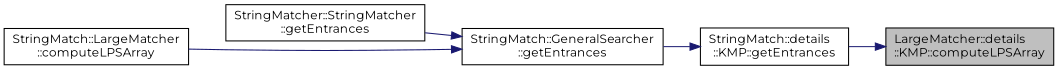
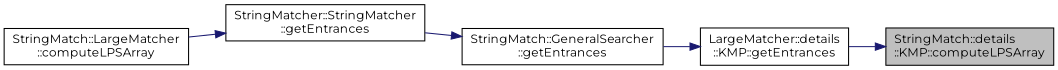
node "StringMatch::details ::KMP::getEntrances": label "StringMatch::details ::KMP::getEntrances" -> "LargeMatcher::details ::KMP::getEntrances"
node "LargeMatcher::details ::KMP::computeLPSArray": label "LargeMatcher::details ::KMP::computeLPSArray" -> "StringMatch::details ::KMP::computeLPSArray"
edge "StringMatch::LargeMatcher ::computeLPSArray" -> "StringMatch::GeneralSearcher ::getEntrances": now "StringMatch::LargeMatcher ::computeLPSArray" -> "StringMatcher::StringMatcher ::getEntrances"
